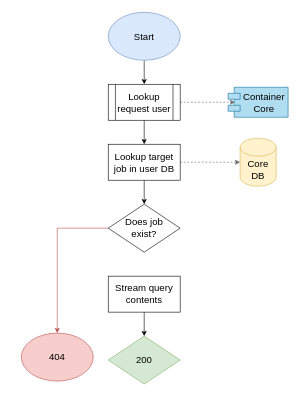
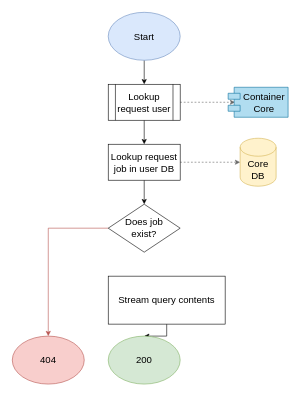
node "Lookup target job in user DB": label "Lookup target job in user DB" -> "Lookup request job in user DB"
node "Stream query contents": size 72x36 -> 117x48
node "404": moved (57, 357) -> (48, 360)
node "200": shape diamond -> ellipse
